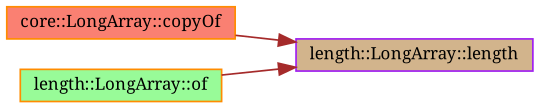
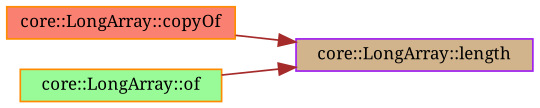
node "length::LongArray::length": label "length::LongArray::length" -> "core::LongArray::length"
node "length::LongArray::of": label "length::LongArray::of" -> "core::LongArray::of"
